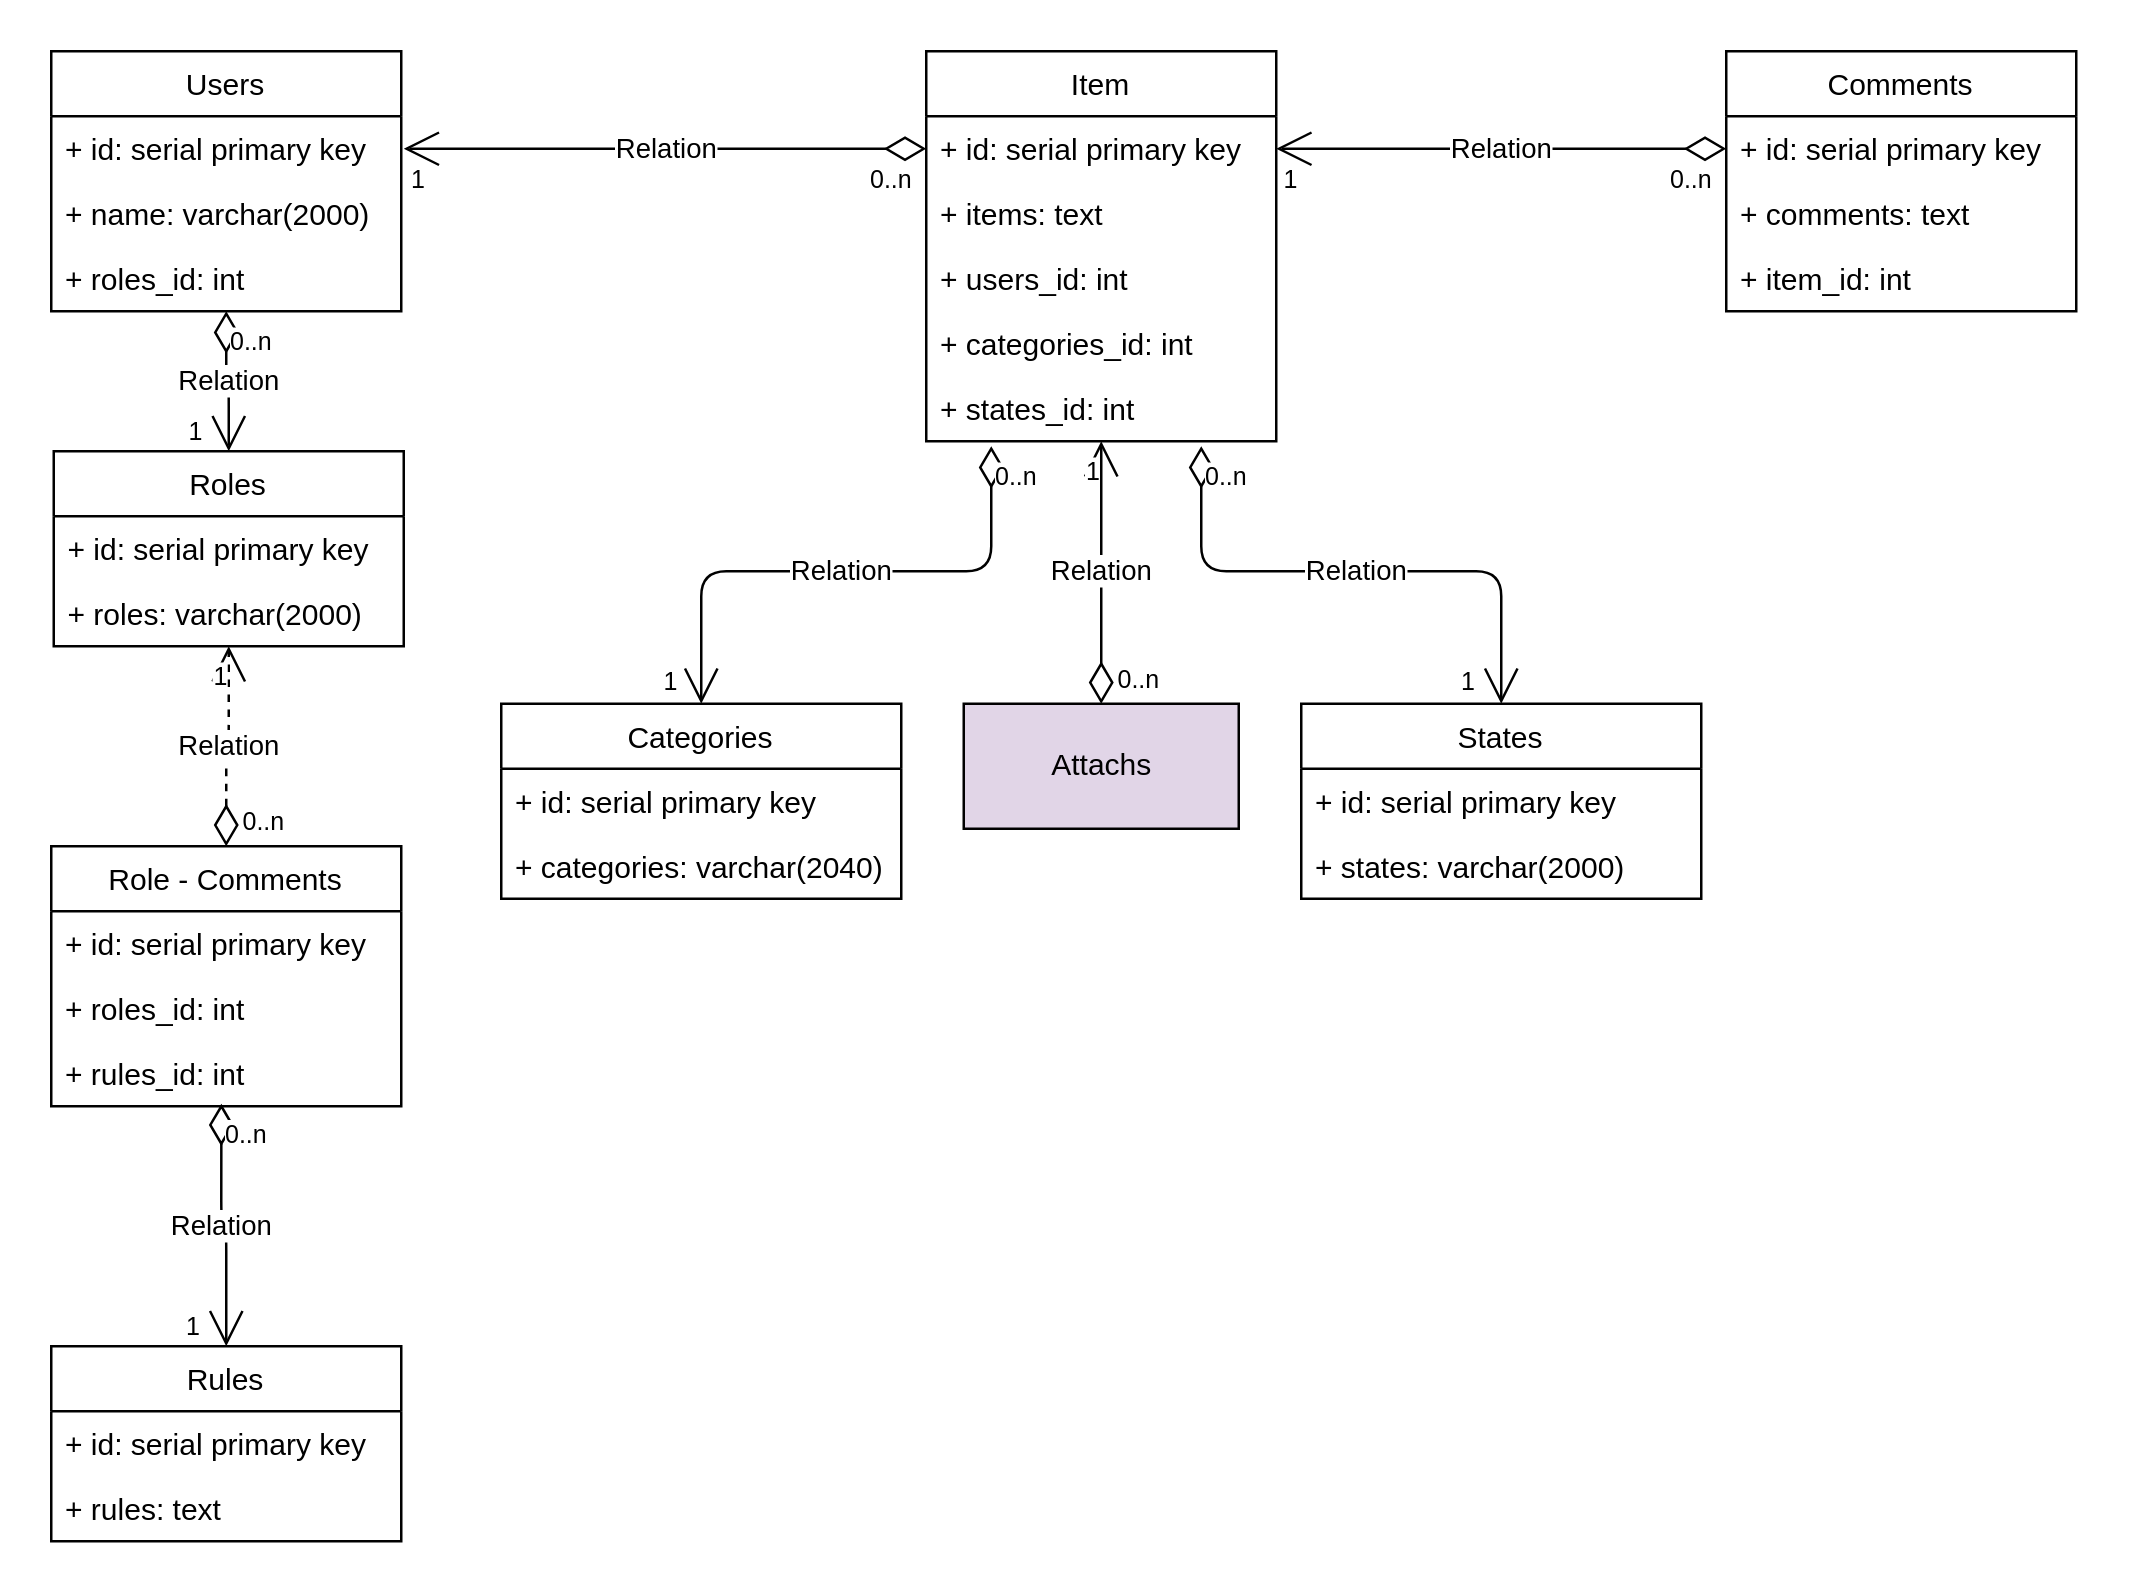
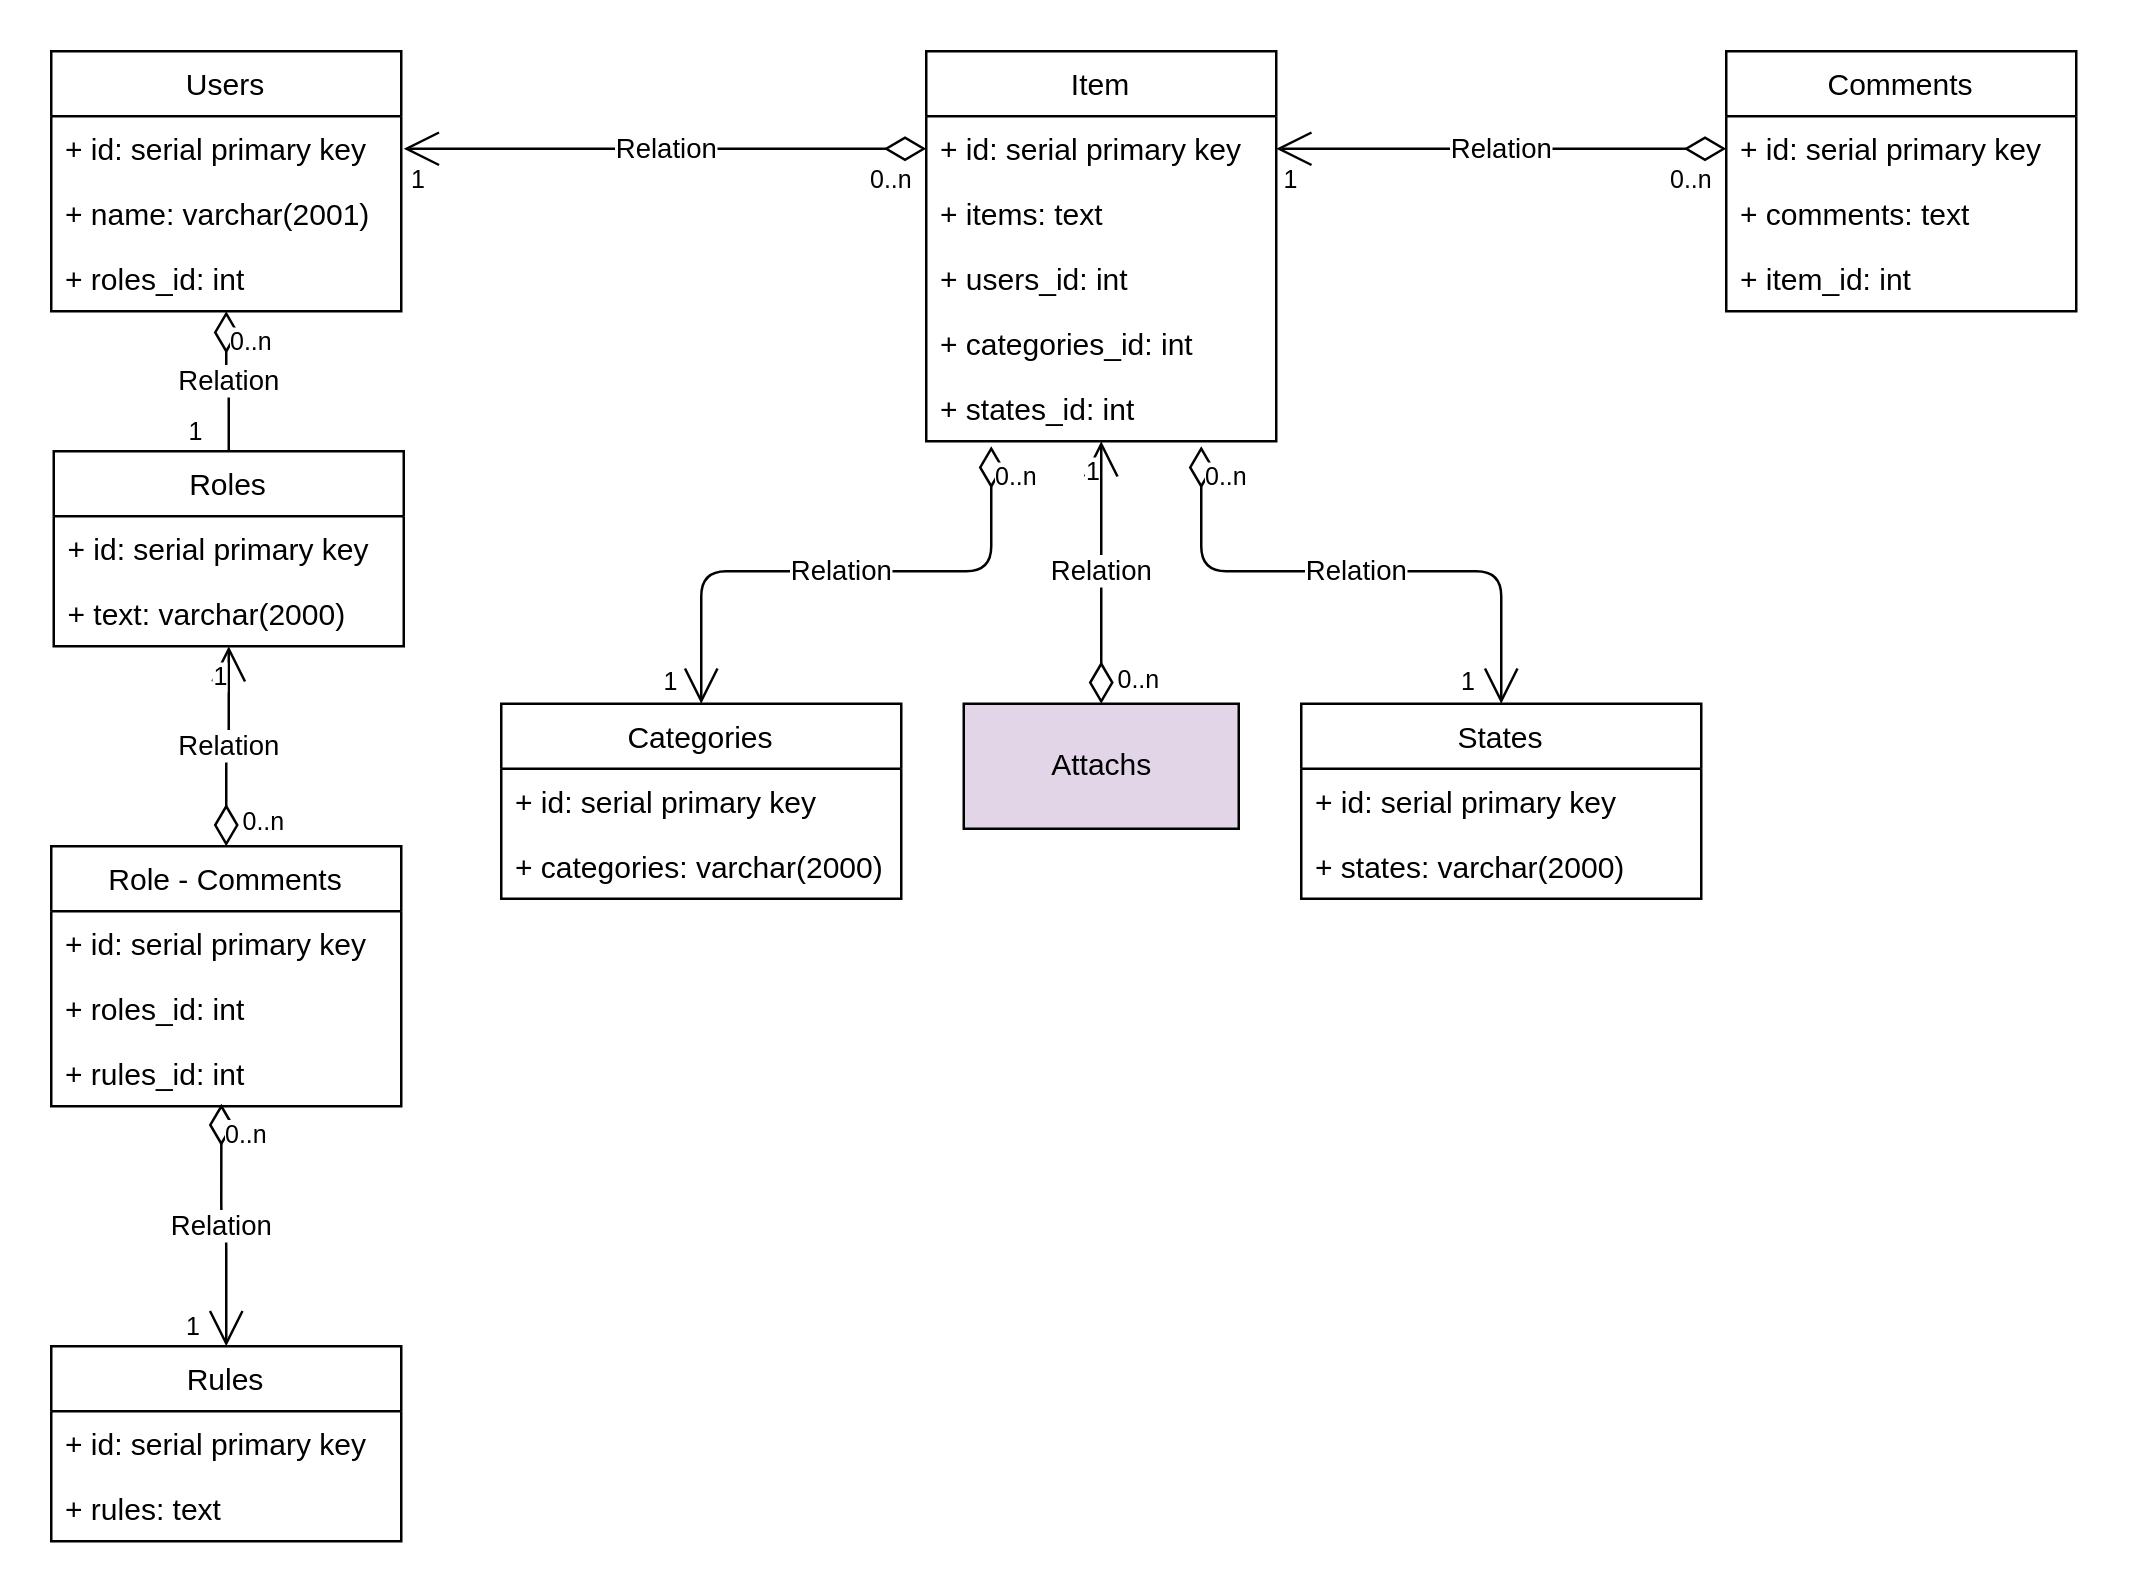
node "+ name: varchar(2000)": label "+ name: varchar(2000)" -> "+ name: varchar(2001)"
edge "Users" -- "Roles": arrowhead open -> none
node "+ roles: varchar(2000)": label "+ roles: varchar(2000)" -> "+ text: varchar(2000)"
edge "Roles" -- "Role - Comments": style dashed -> solid
node "+ categories: varchar(2040)": label "+ categories: varchar(2040)" -> "+ categories: varchar(2000)"
